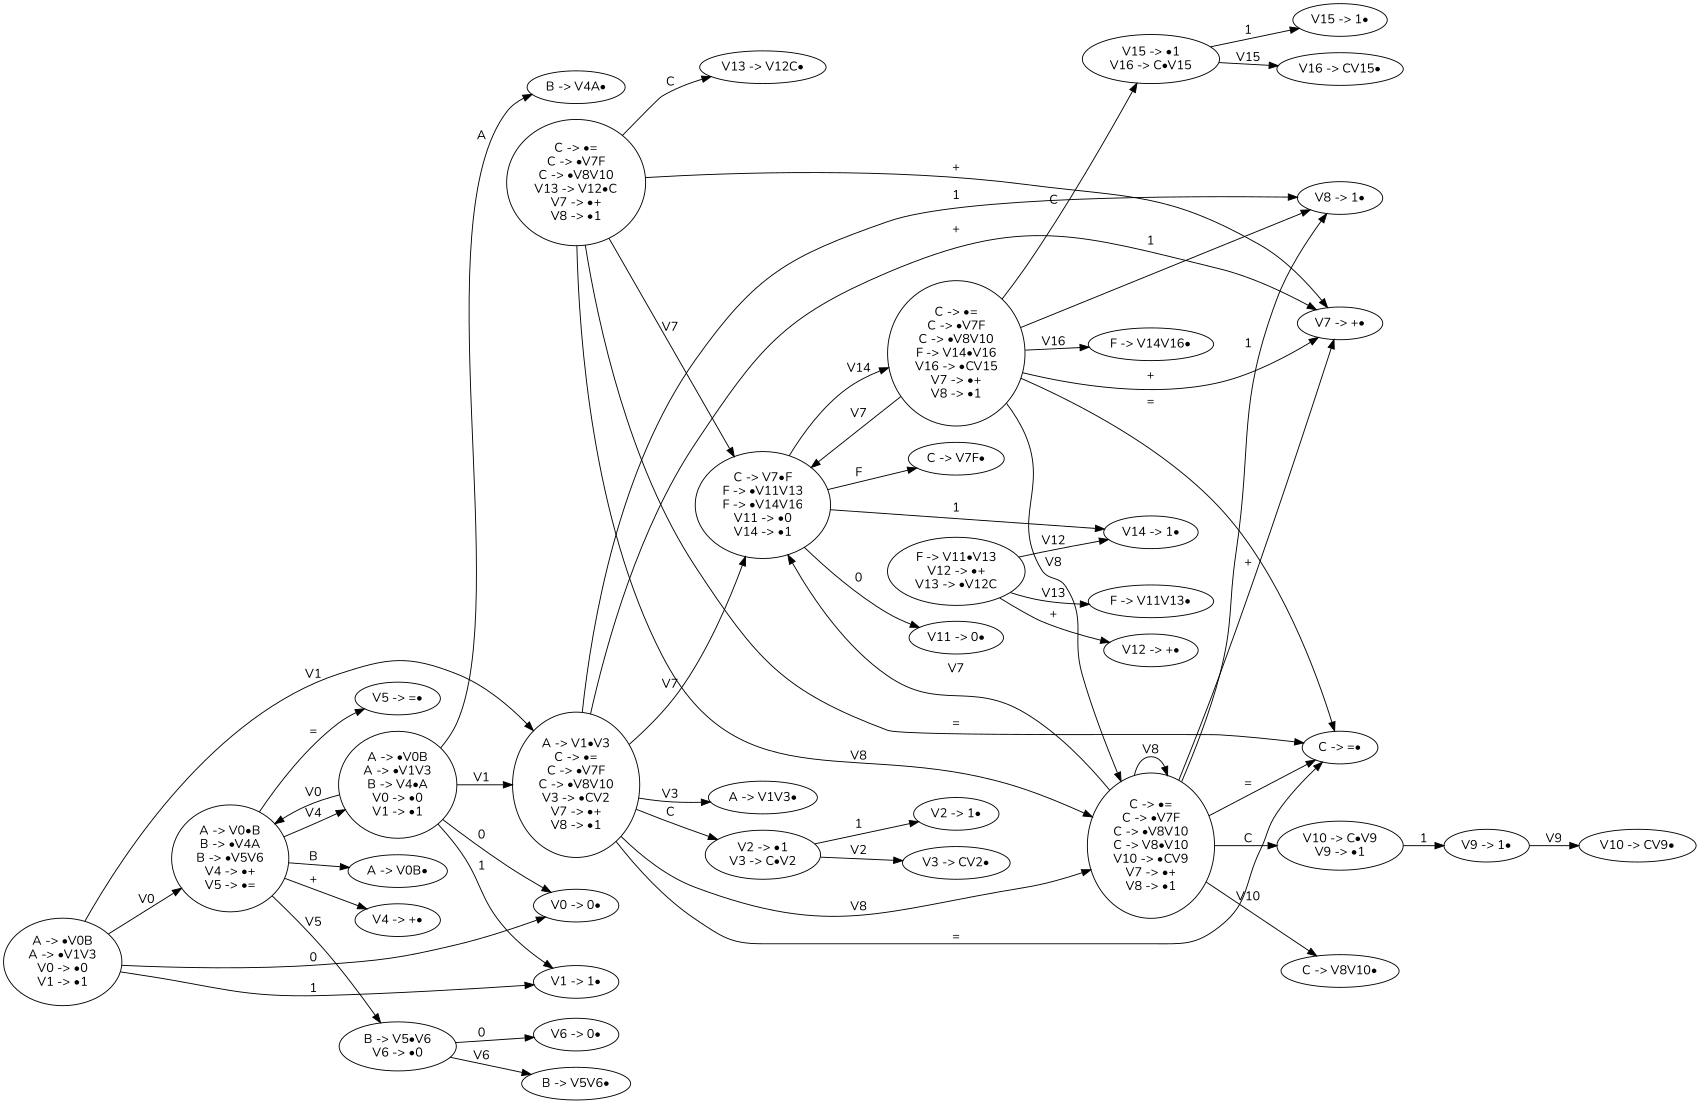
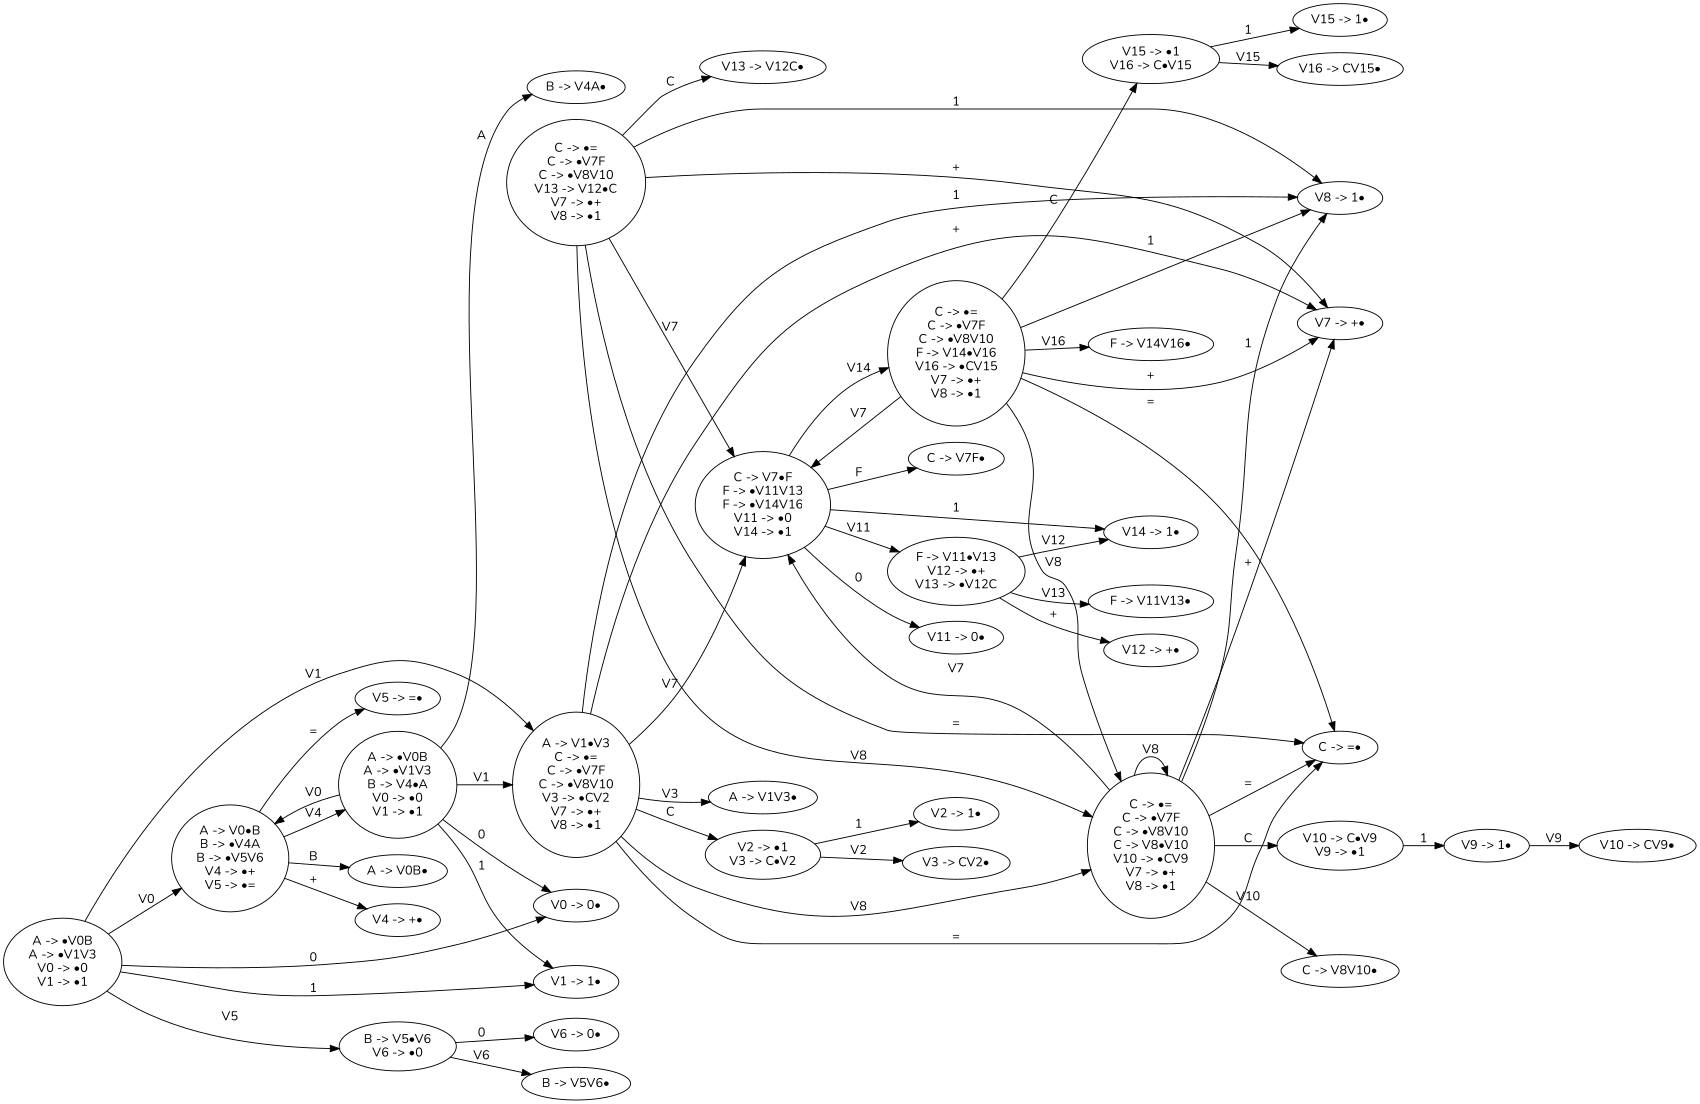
edge "C -> •= C -> •V7F C -> •V8V10 V13 -> V12•C V7 -> •+ V8 -> •1" -> "V8 -> 1•": added, label "1"
edge "C -> V7•F F -> •V11V13 F -> •V14V16 V11 -> •0 V14 -> •1" -> "F -> V11•V13 V12 -> •+ V13 -> •V12C": added, label "V11"
edge "A -> V0•B B -> •V4A B -> •V5V6 V4 -> •+ V5 -> •=" -> "B -> V5•V6 V6 -> •0": now "A -> •V0B A -> •V1V3 V0 -> •0 V1 -> •1" -> "B -> V5•V6 V6 -> •0"
